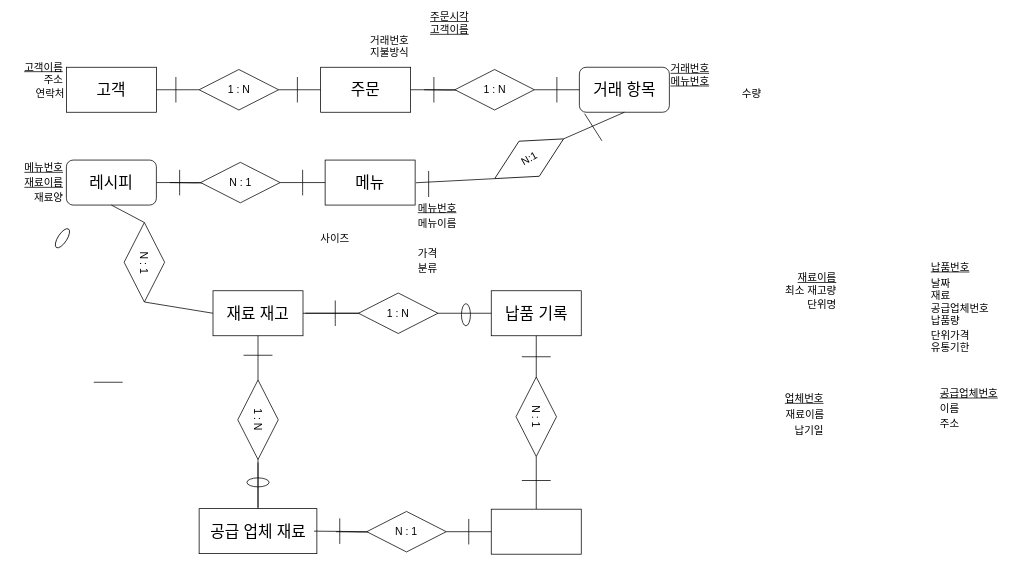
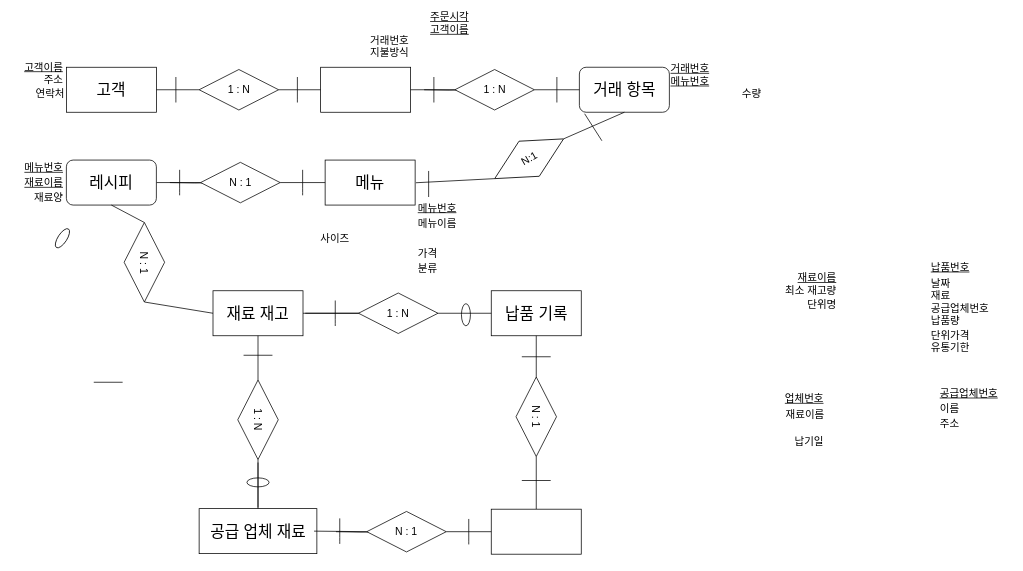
node "주문": removed
node "납기일": moved (803, 430) -> (803, 441)
